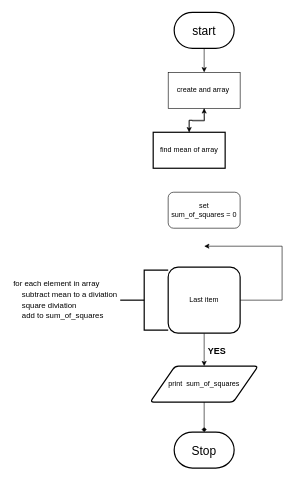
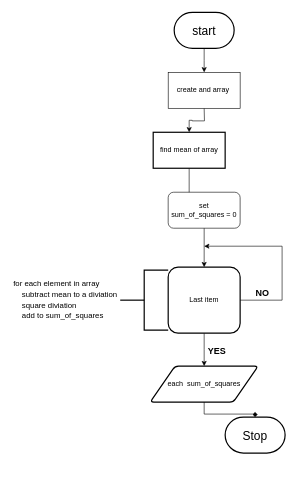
edge "find mean of array" -> "create and array": now "find mean of array" -> "Last item"
node "NO": added
node "print sum_of_squares": label "print sum_of_squares" -> "each sum_of_squares"
node "Stop": moved (204, 450) -> (255, 435)
